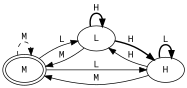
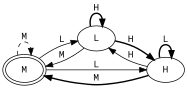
edge "H" -> "M": style solid -> bold
